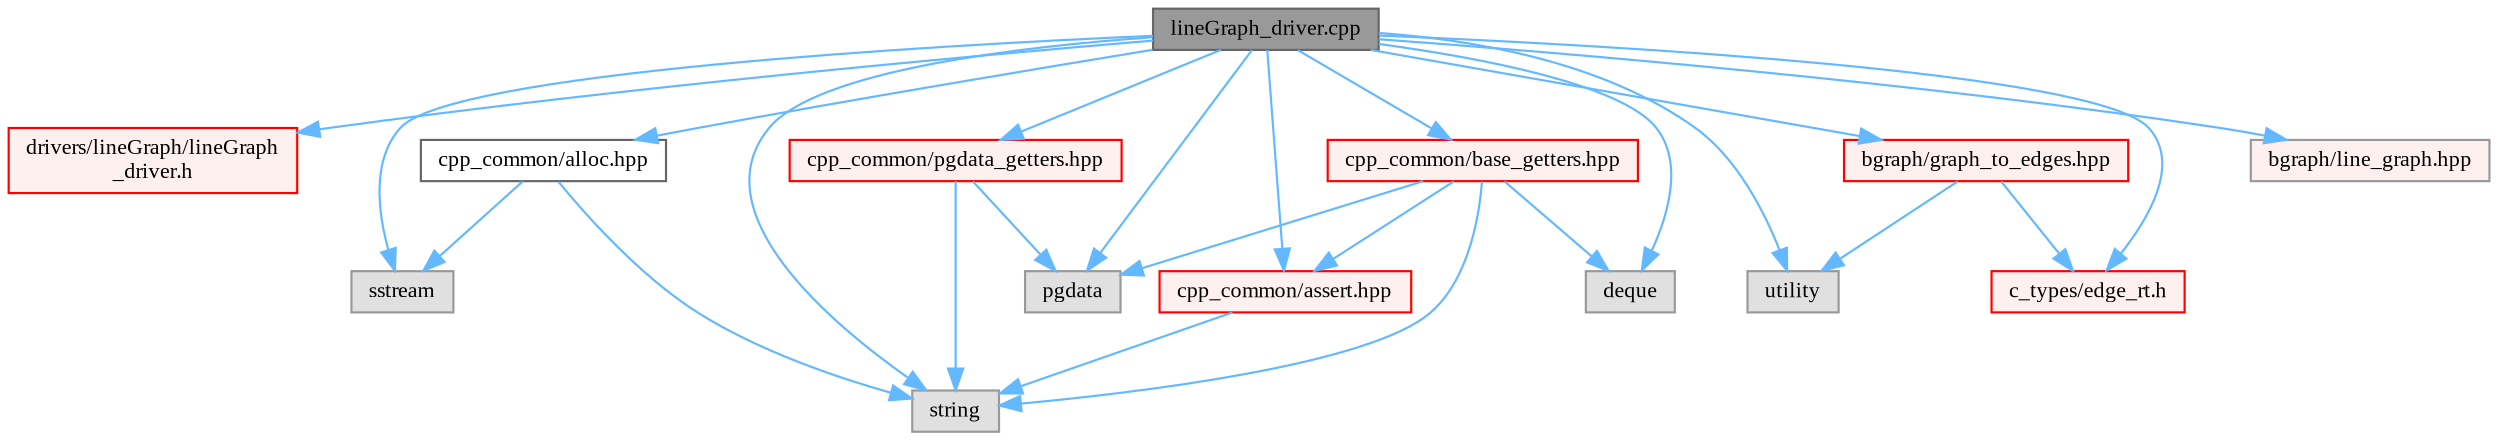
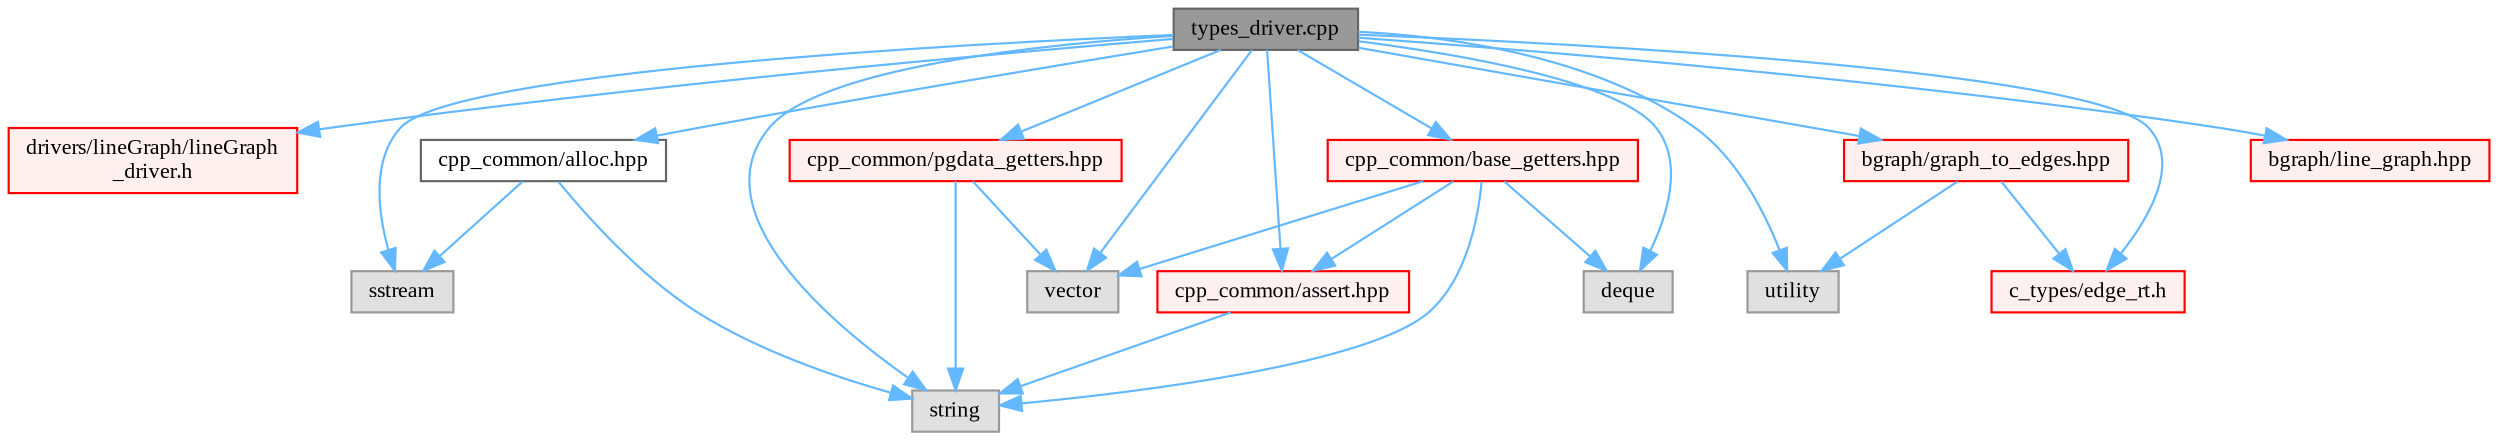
node "lineGraph_driver.cpp": label "lineGraph_driver.cpp" -> "types_driver.cpp"
node "bgraph/line_graph.hpp": color grey60 -> red
node "pgdata": label "pgdata" -> "vector"
